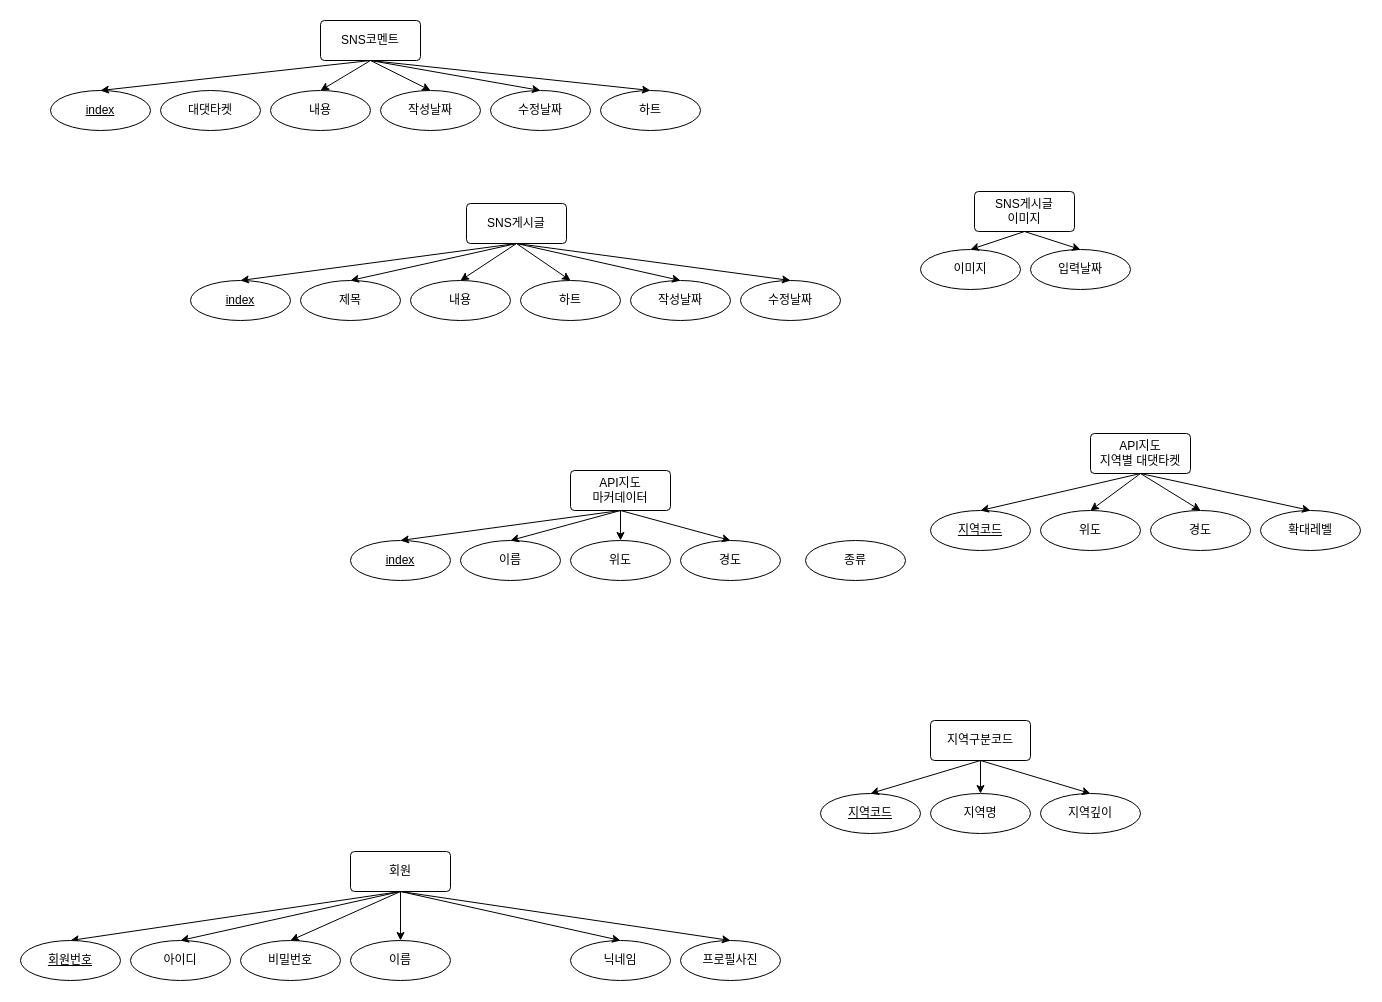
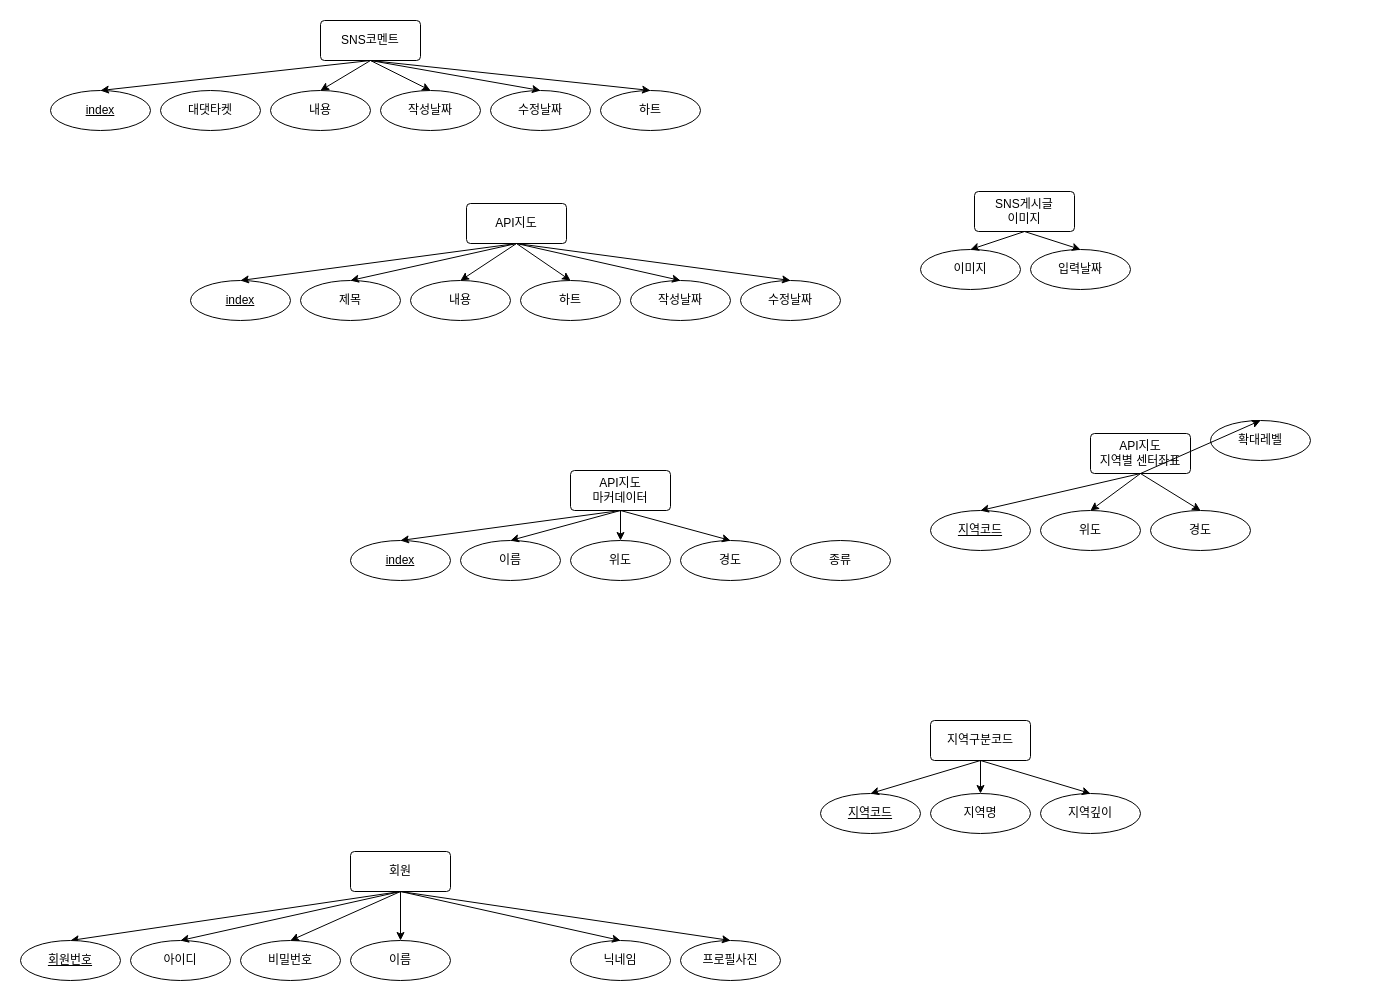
node "SNS게시글": label "SNS게시글" -> "API지도"
node "API지도 지역별 대댓타켓": label "API지도 지역별 대댓타켓" -> "API지도 지역별 센터좌표"
node "확대레벨": moved (1311, 531) -> (1261, 441)
node "종류": moved (856, 561) -> (841, 561)
